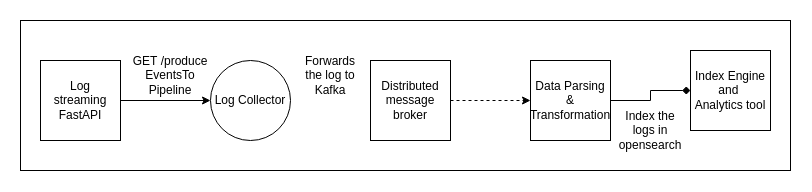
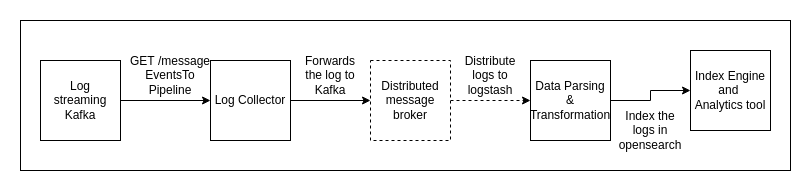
node "GET /produce EventsTo Pipeline": label "GET /produce EventsTo Pipeline" -> "GET /message EventsTo Pipeline"
node "Distribute logs to logstash": added
edge "Data Parsing & Transformation" -> "Index Engine and Analytics tool": arrowhead diamond -> classic
node "Log streaming FastAPI": label "Log streaming FastAPI" -> "Log streaming Kafka"
node "Log Collector": shape ellipse -> rectangle
edge "Log Collector" -> "Distributed message broker": added
node "Distributed message broker": style solid -> dashed
